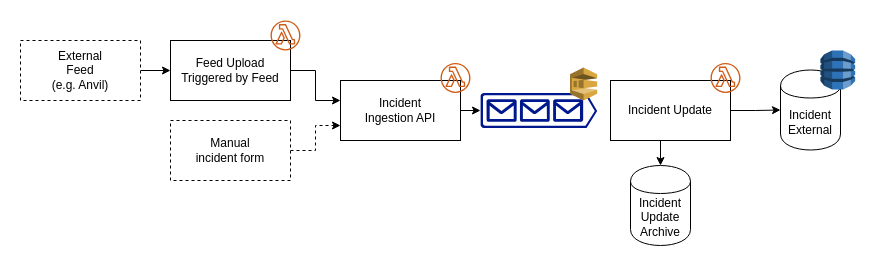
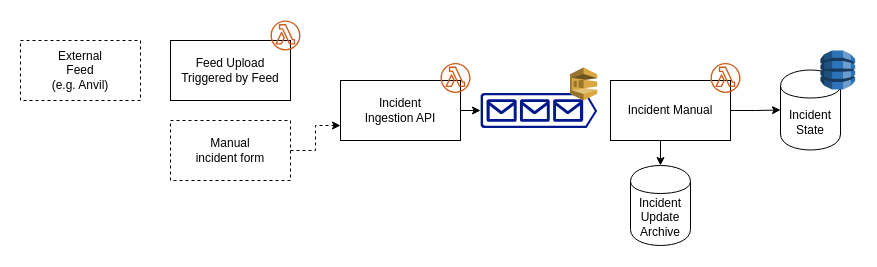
edge "External Feed (e.g. Anvil)" -> "Feed Upload Triggered by Feed": removed
edge "Feed Upload Triggered by Feed" -> "Incident Ingestion API": removed
node "Incident Update": label "Incident Update" -> "Incident Manual"
node "Incident External": label "Incident External" -> "Incident State"
